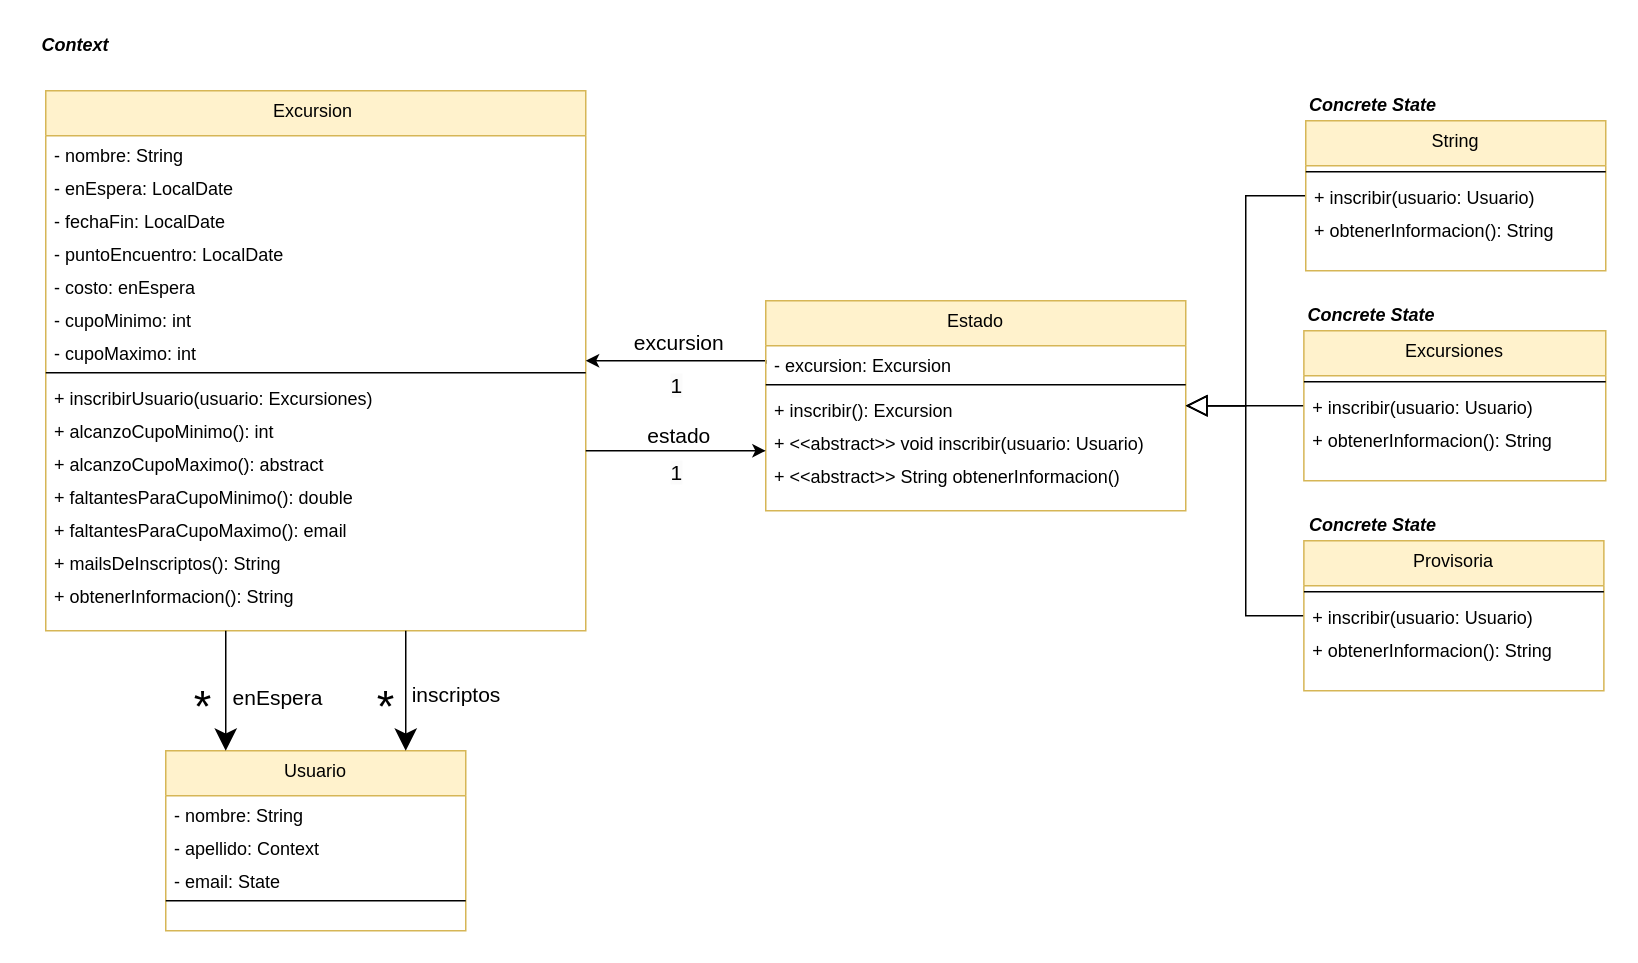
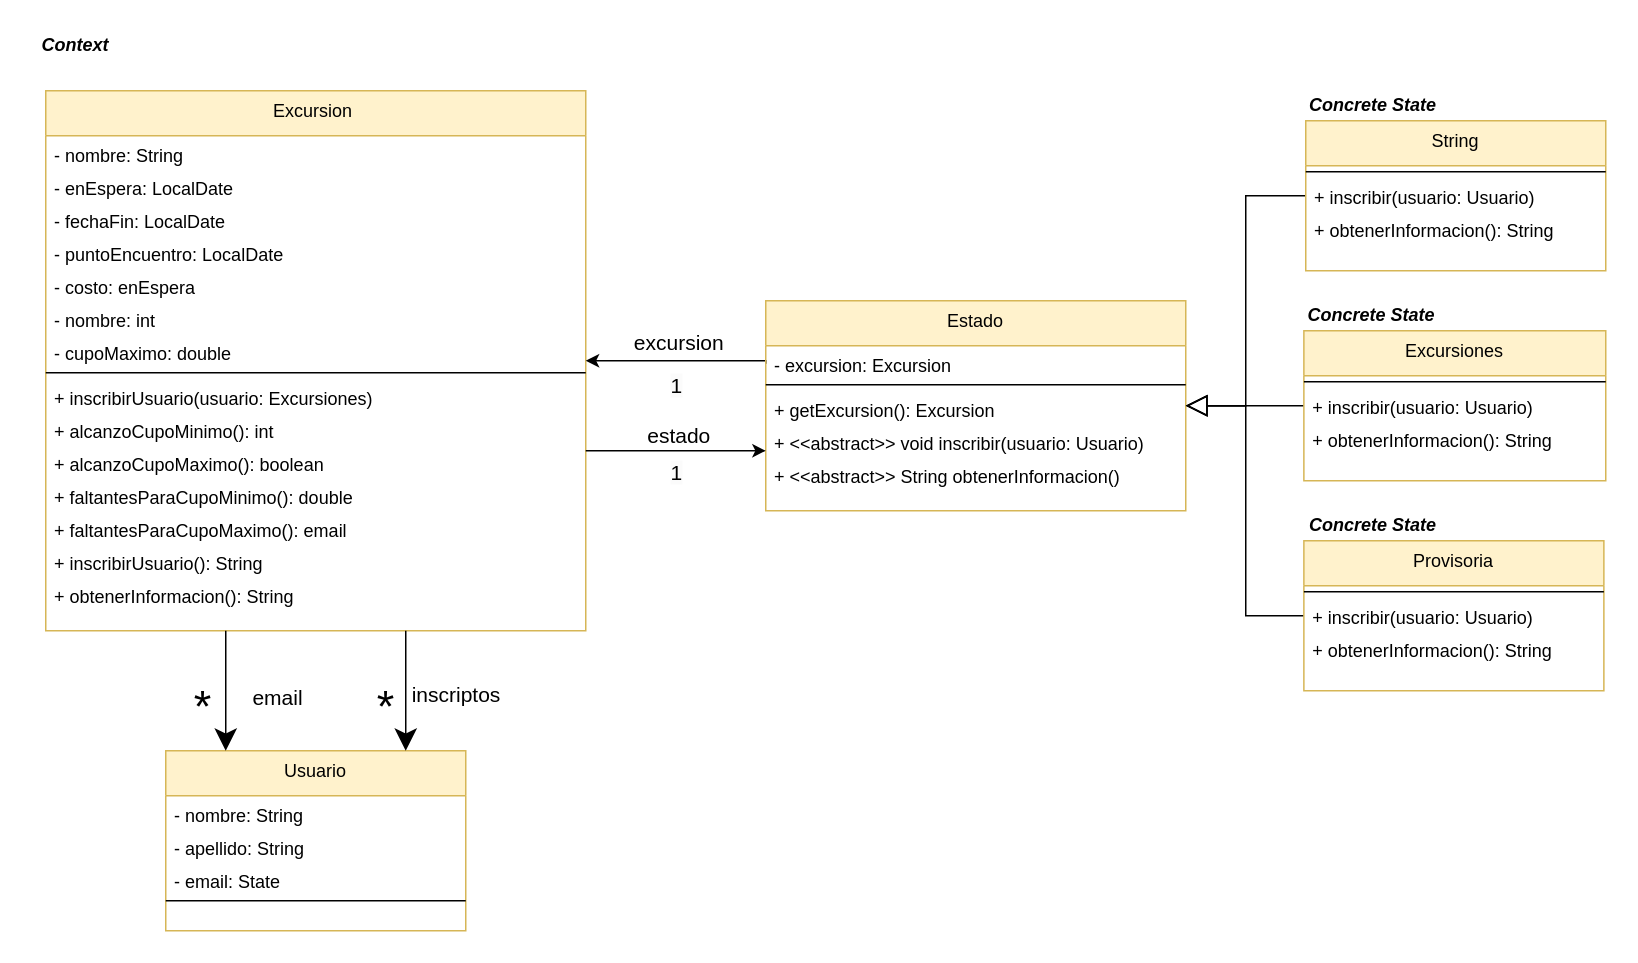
node "- cupoMinimo: int": label "- cupoMinimo: int" -> "- nombre: int"
node "- cupoMaximo: int": label "- cupoMaximo: int" -> "- cupoMaximo: double"
node "+ inscribir(): Excursion": label "+ inscribir(): Excursion" -> "+ getExcursion(): Excursion"
node "+ alcanzoCupoMaximo(): abstract": label "+ alcanzoCupoMaximo(): abstract" -> "+ alcanzoCupoMaximo(): boolean"
node "+ mailsDeInscriptos(): String": label "+ mailsDeInscriptos(): String" -> "+ inscribirUsuario(): String"
node "enEspera": label "enEspera" -> "email"
node "- apellido: Context": label "- apellido: Context" -> "- apellido: String"
